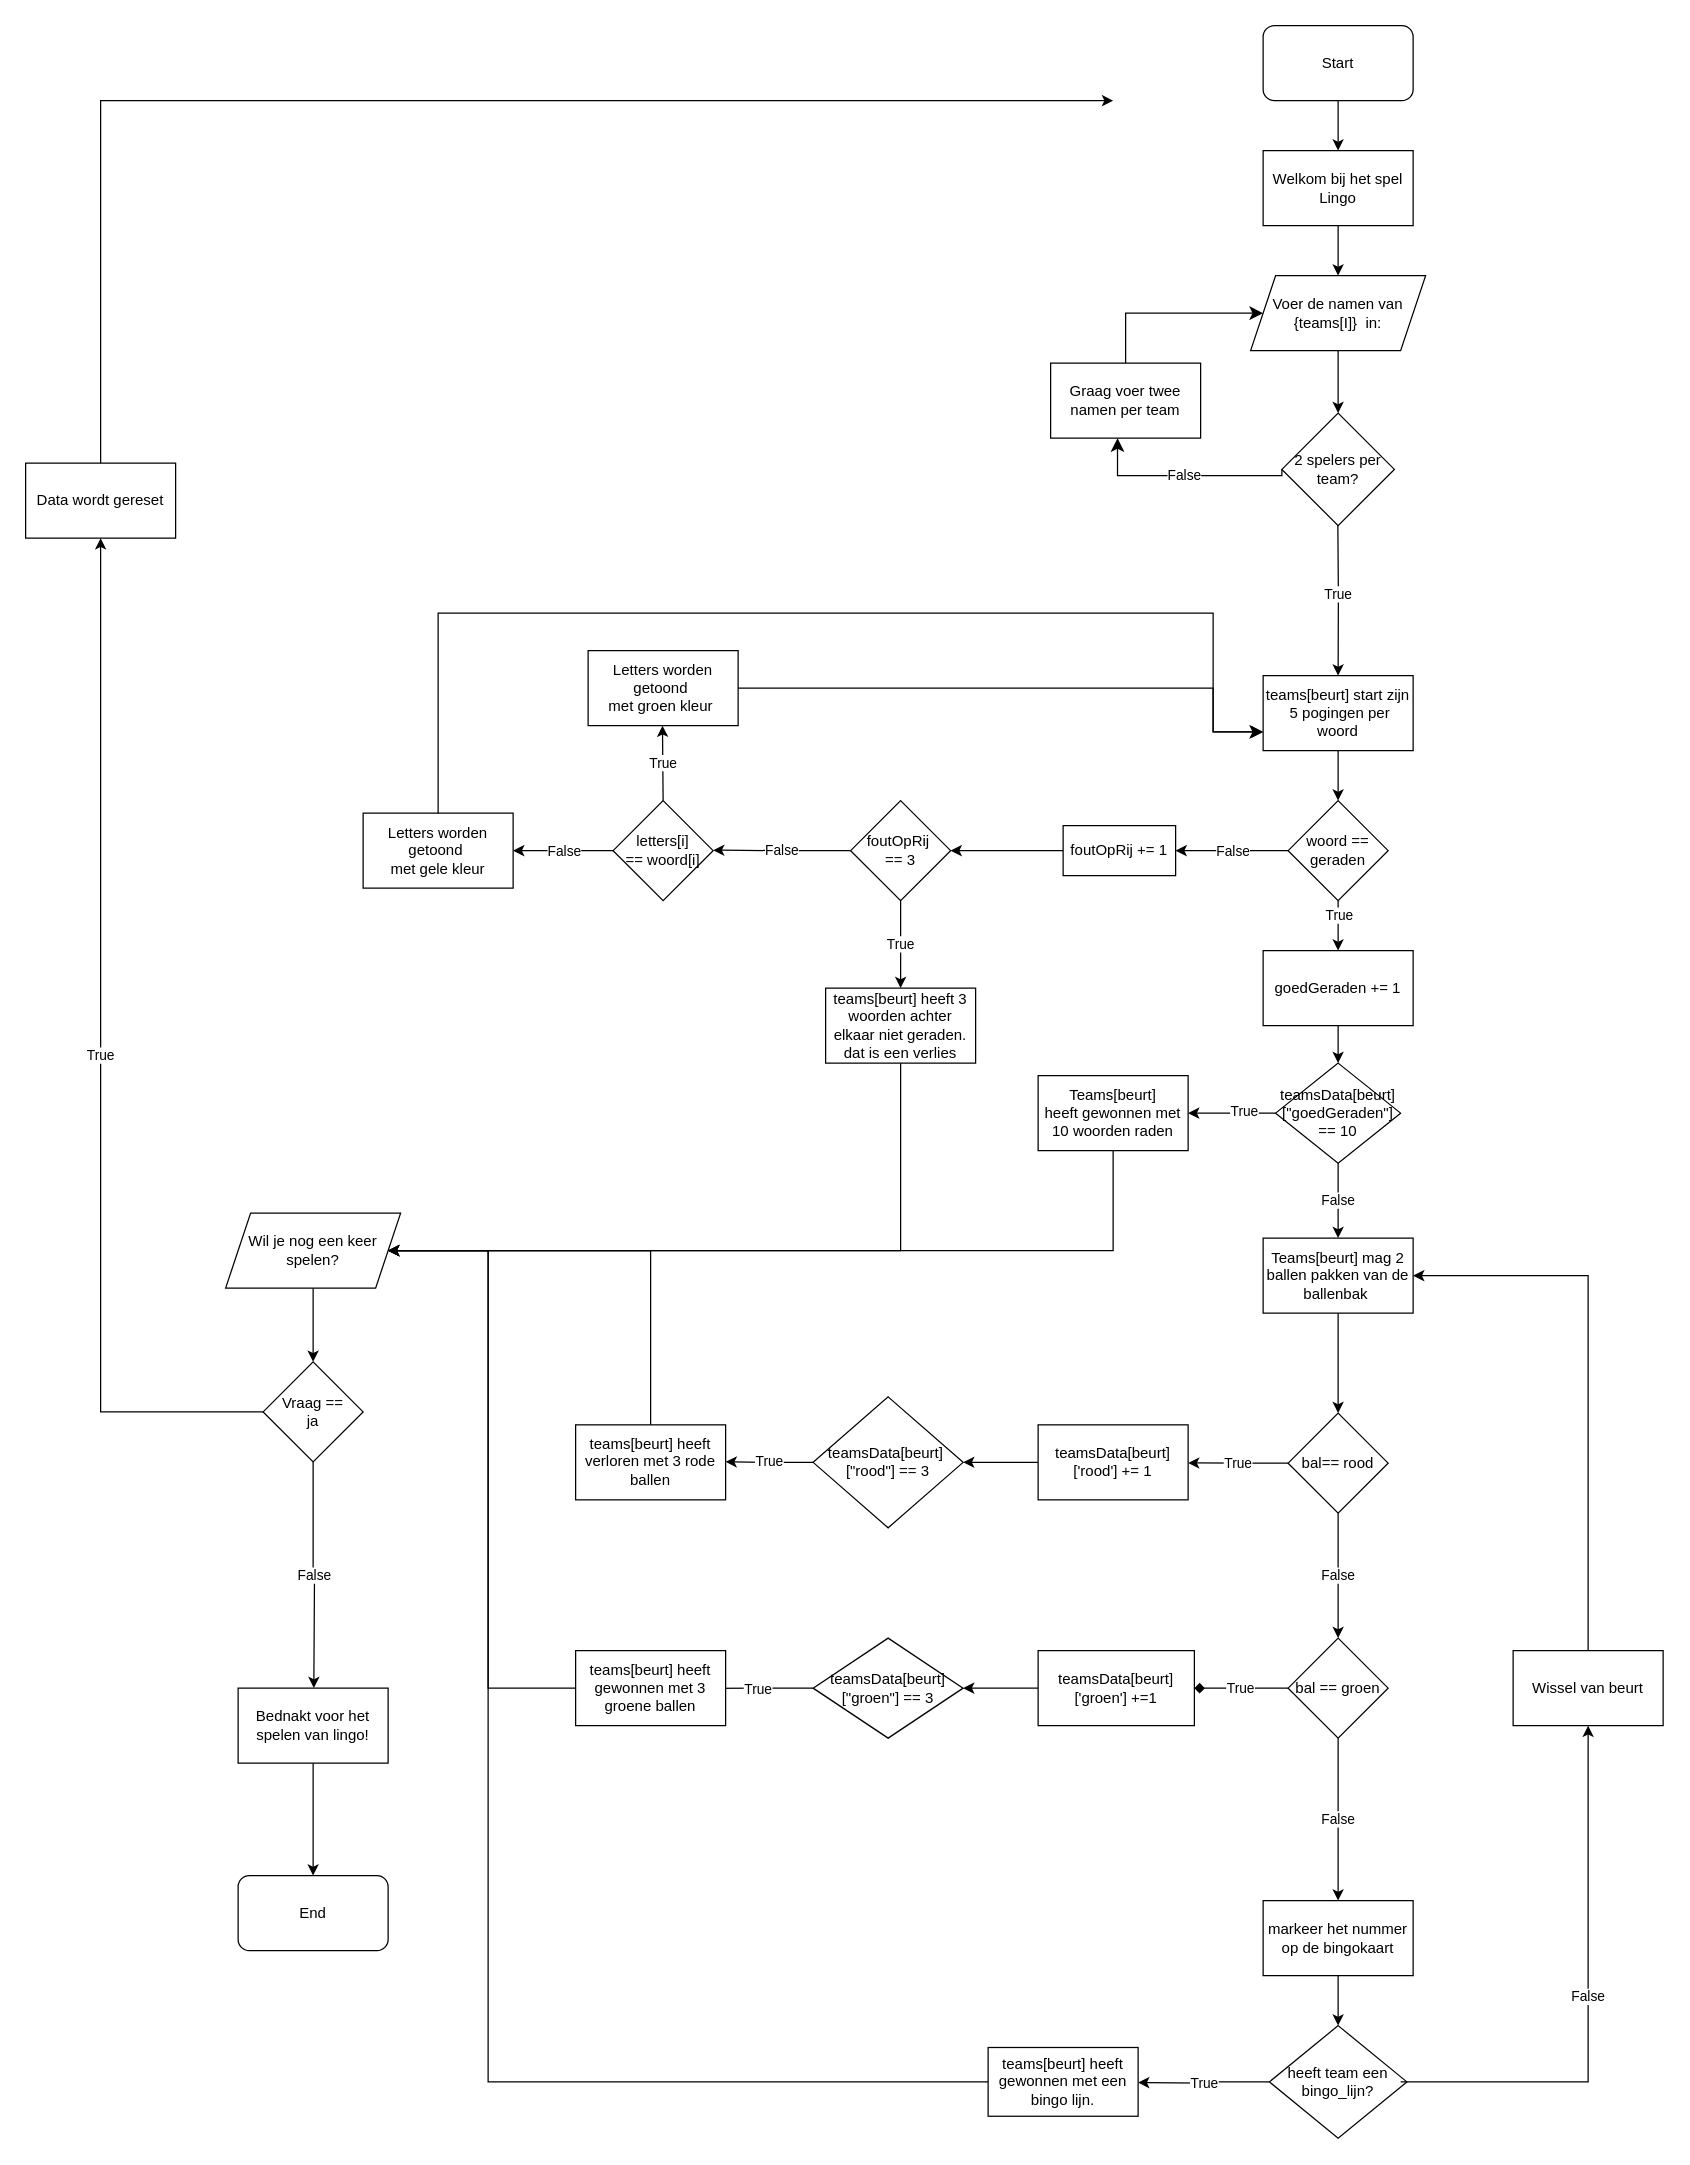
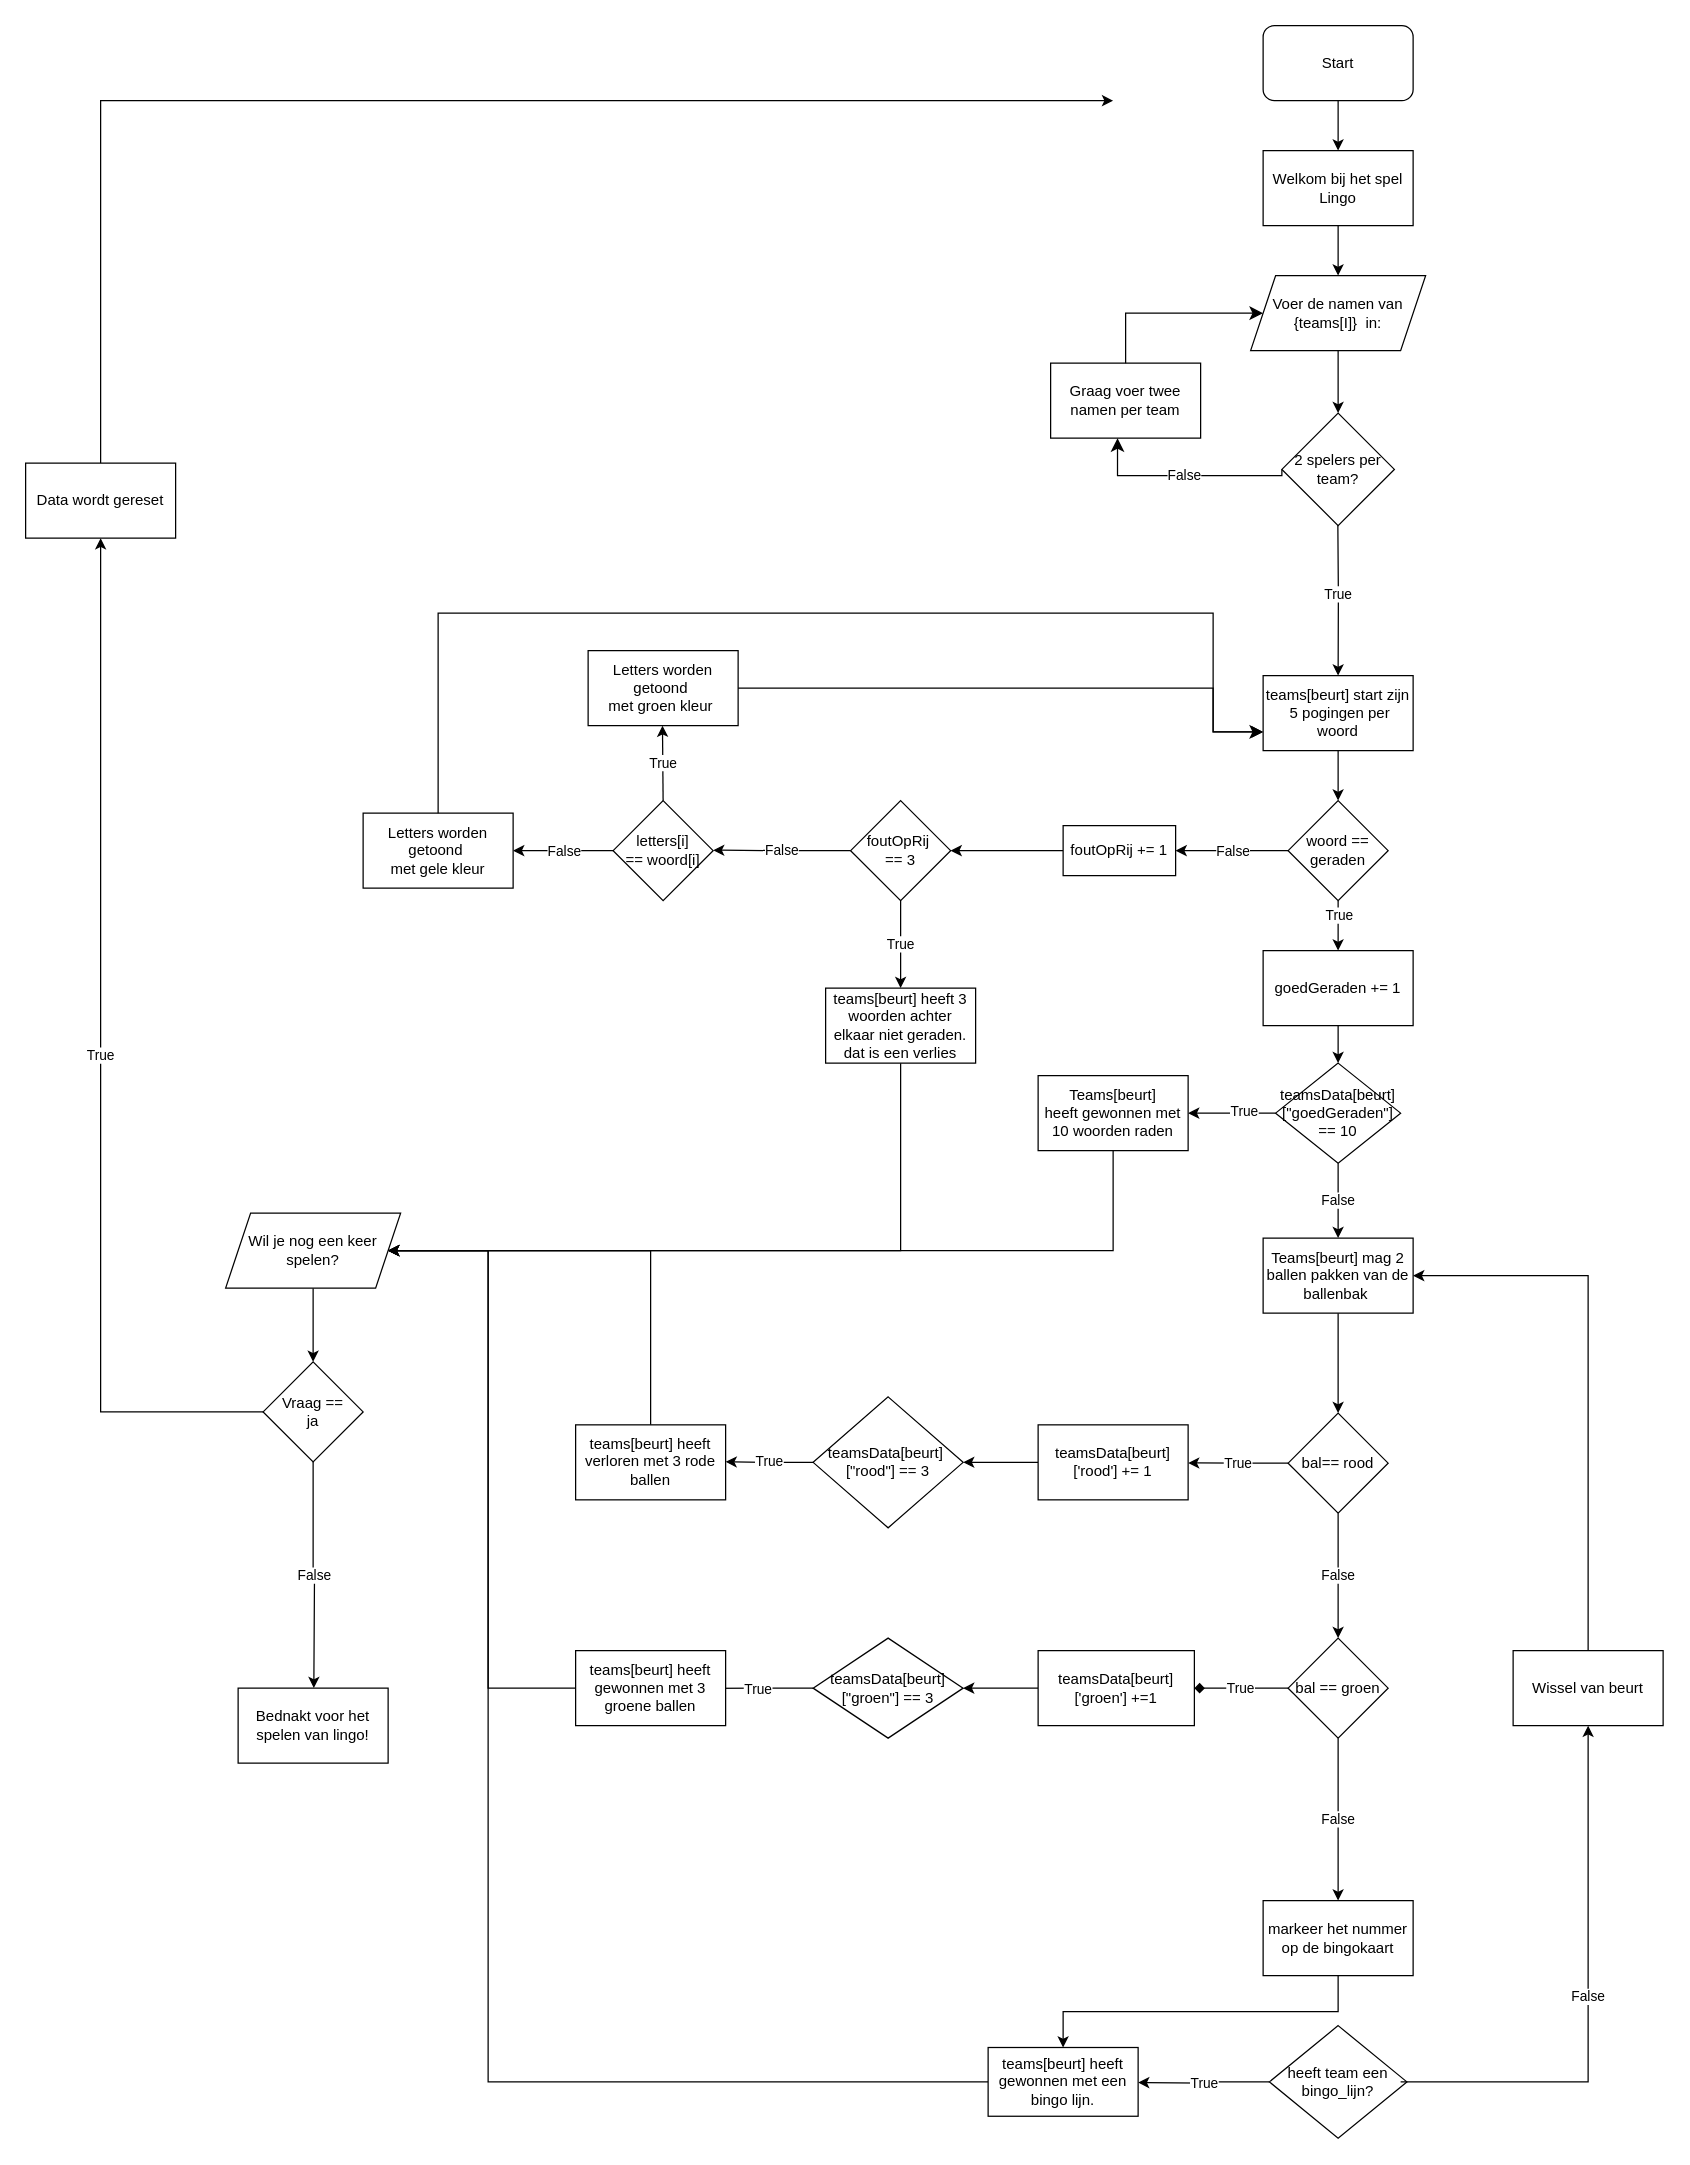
edge "Bednakt voor het spelen van lingo!" -> "End": removed
node "End": removed
edge "markeer het nummer op de bingokaart" -> "heeft team een bingo_lijn?": now "markeer het nummer op de bingokaart" -> "teams[beurt] heeft gewonnen met een bingo lijn."
